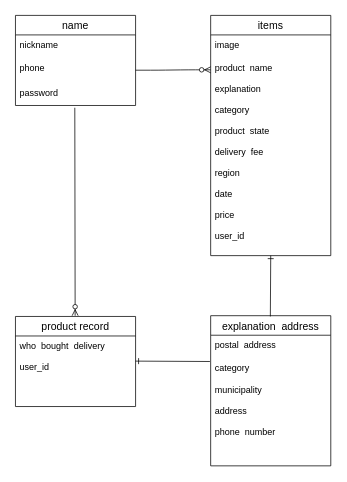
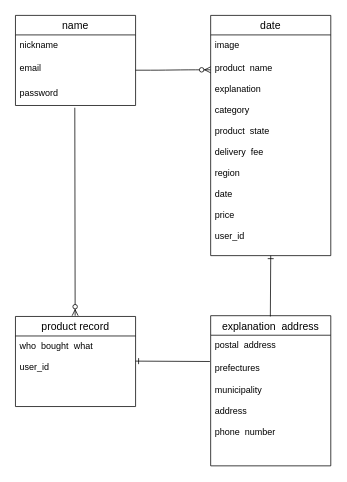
node "items": label "items" -> "date"
node "phone": label "phone" -> "email"
node "who bought delivery user_id": label "who bought delivery user_id" -> "who bought what user_id"
node "category": label "category" -> "prefectures"
